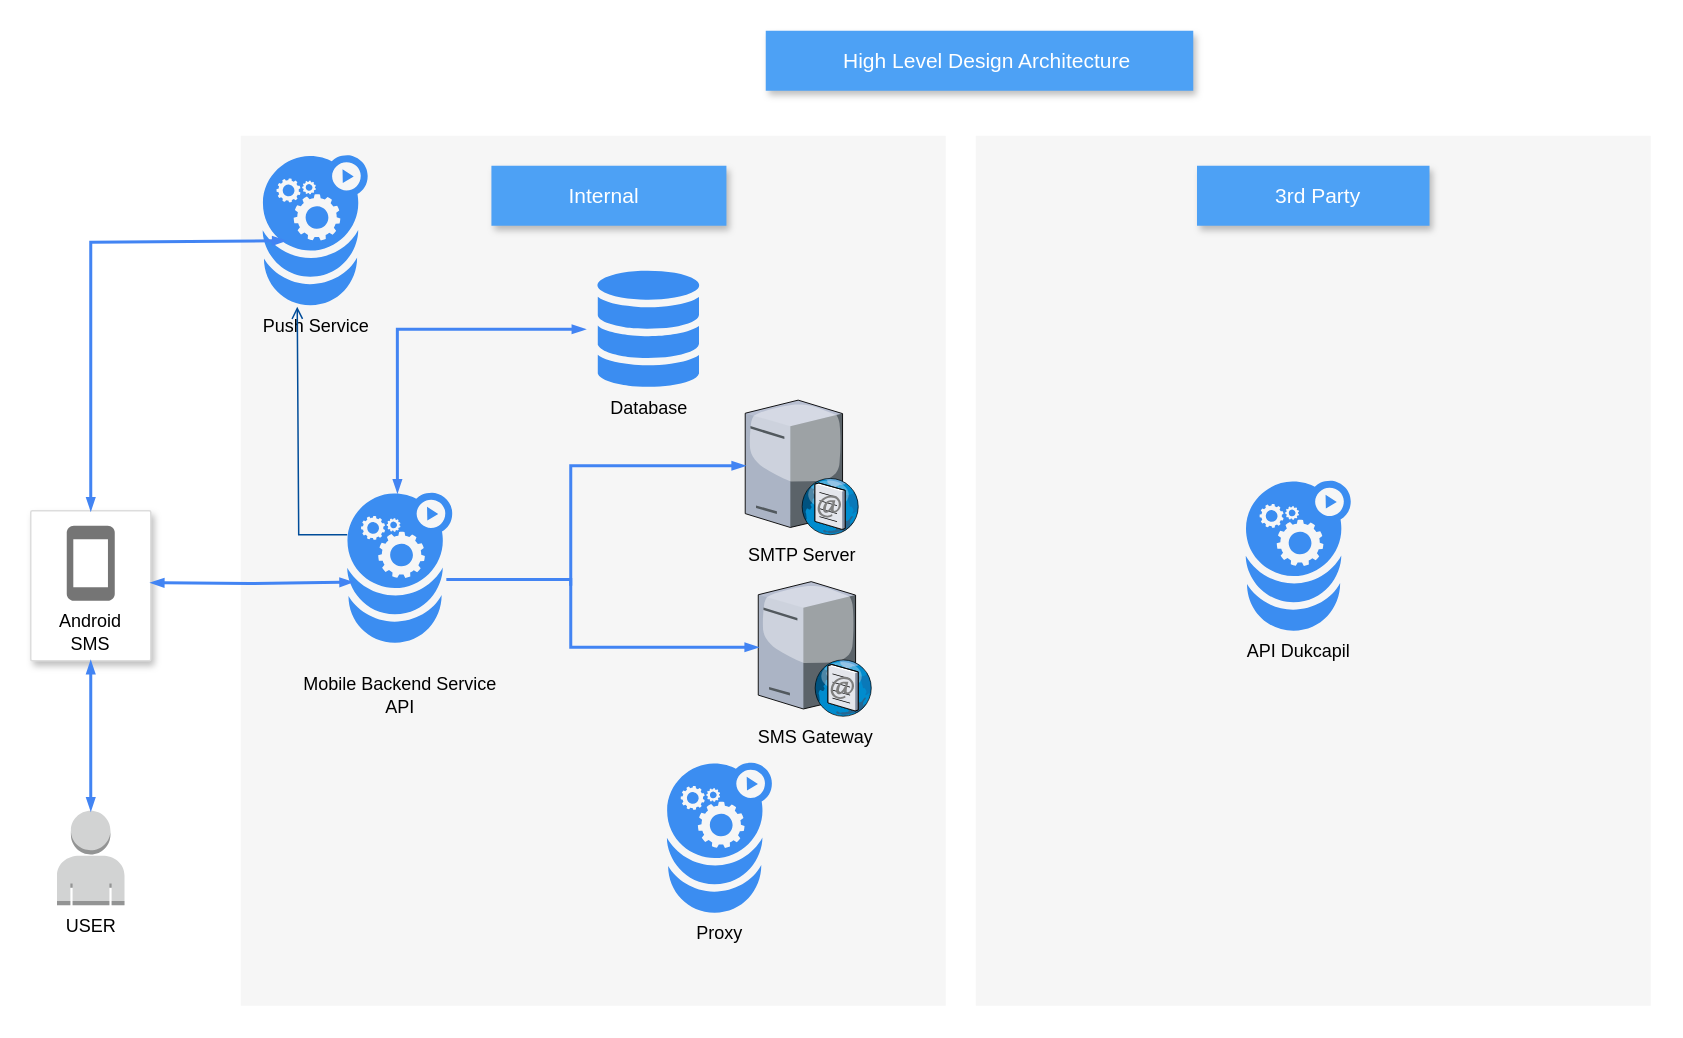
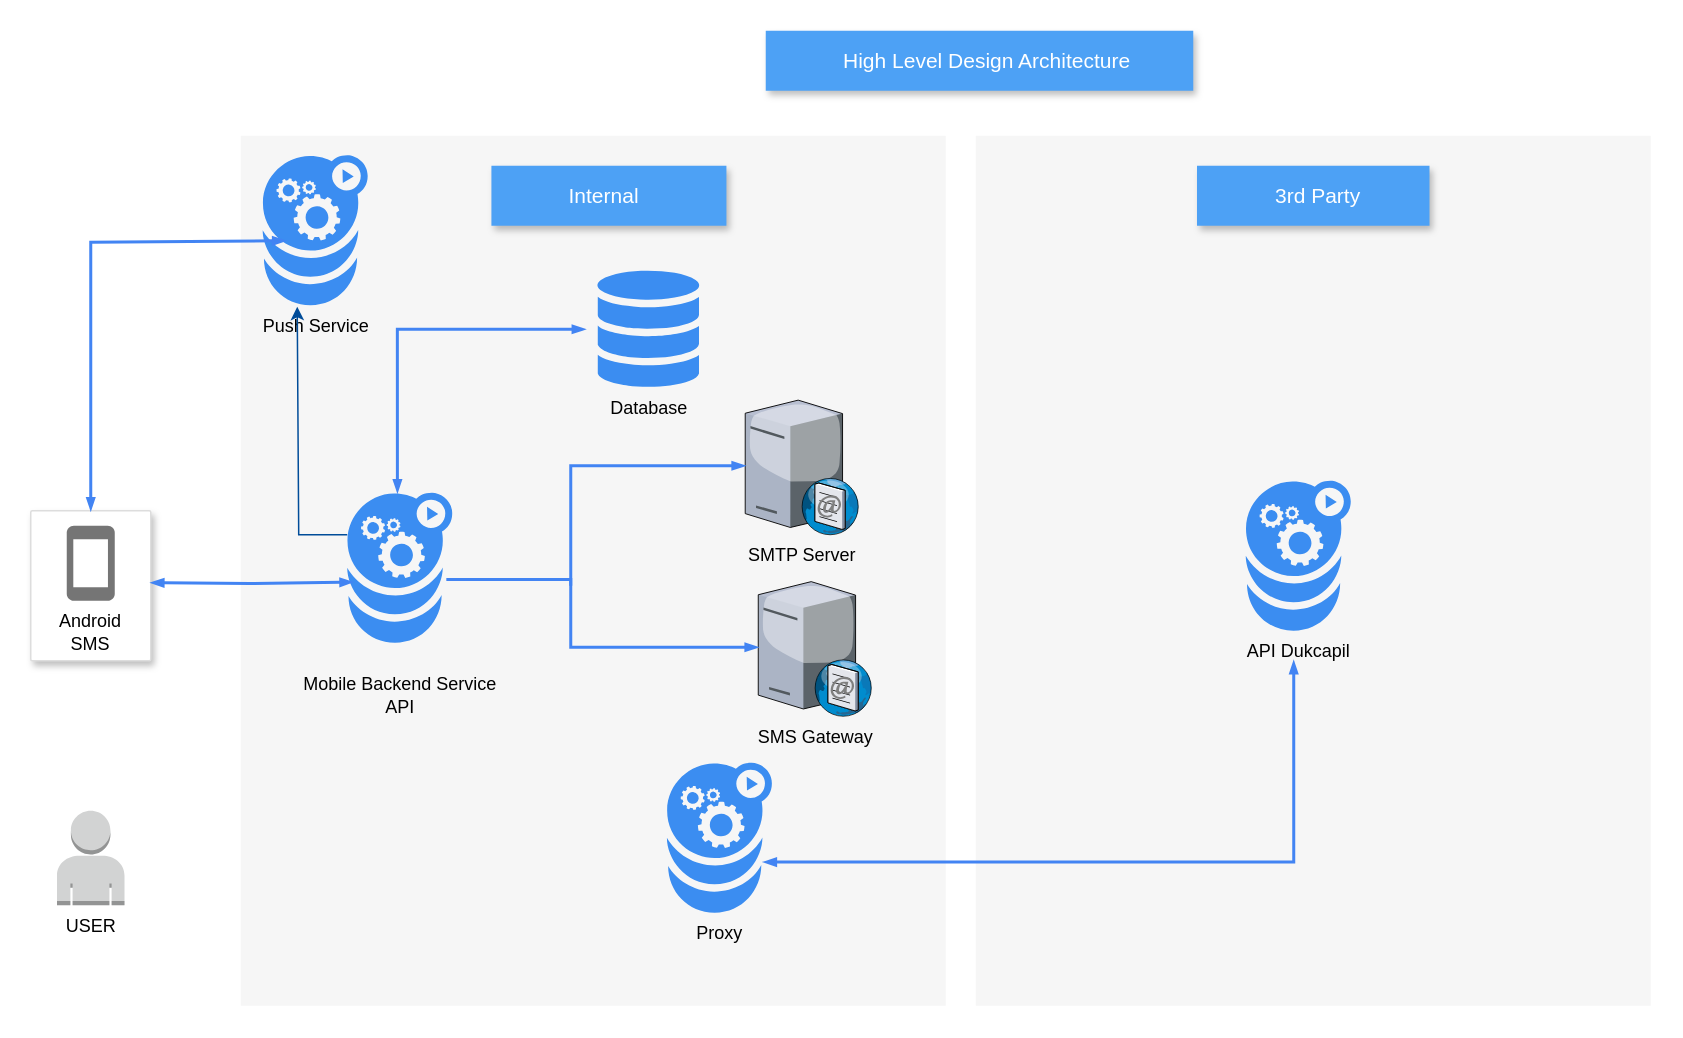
edge "Mobile Backend Service API" -> "Push Service": arrowhead open -> classic
edge "Android SMS" -- "USER": removed
edge "API Dukcapil" -- "Proxy": added
